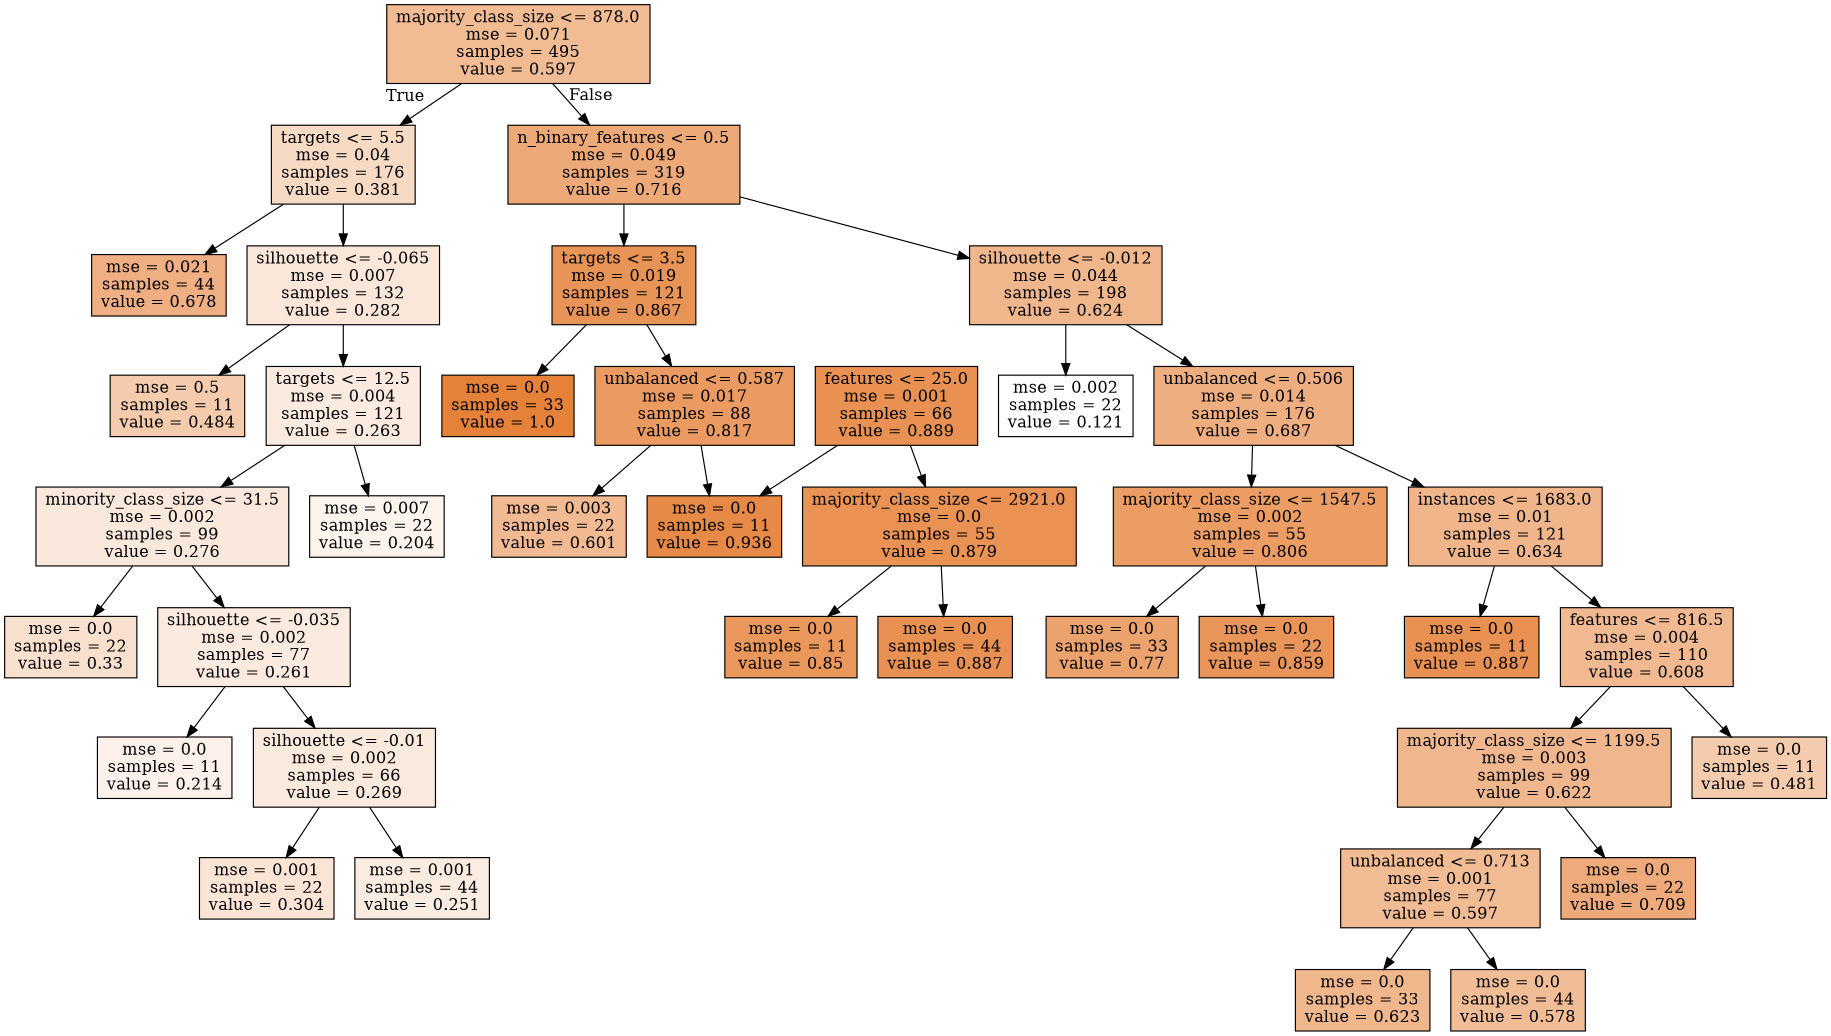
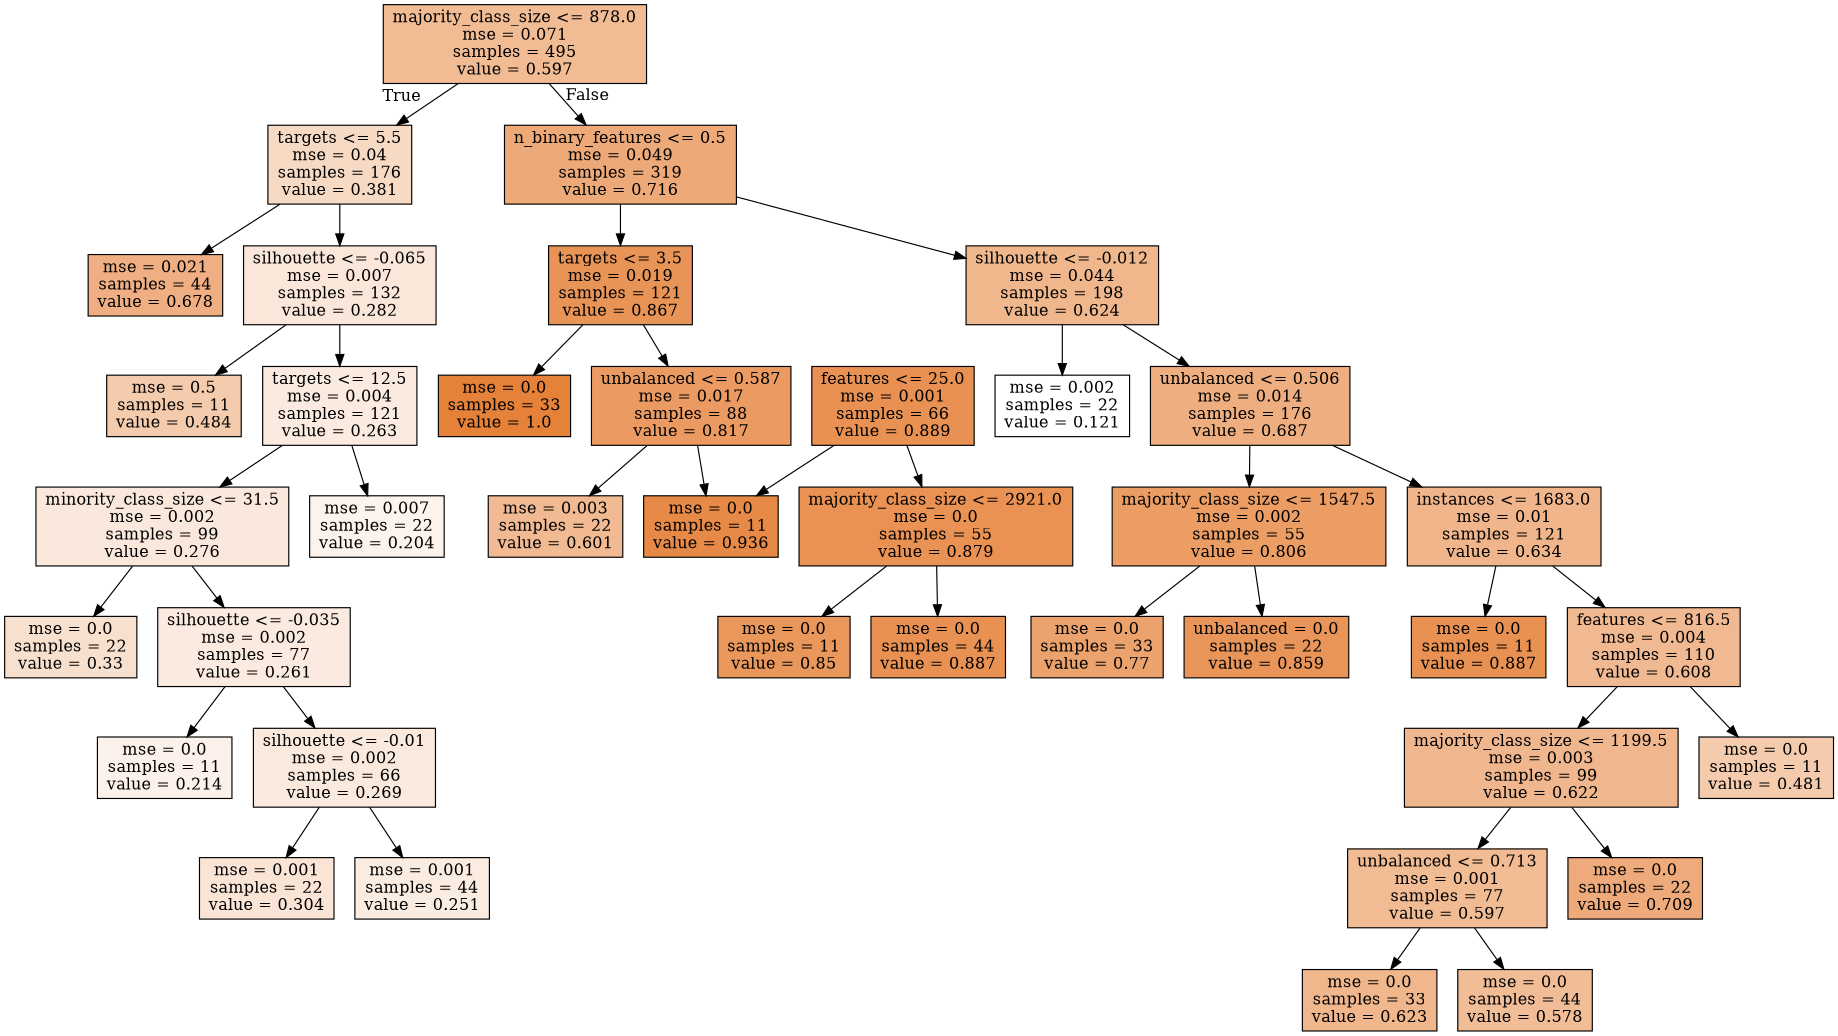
node "mse = 0.0 samples = 22 value = 0.859": label "mse = 0.0 samples = 22 value = 0.859" -> "unbalanced = 0.0 samples = 22 value = 0.859"
